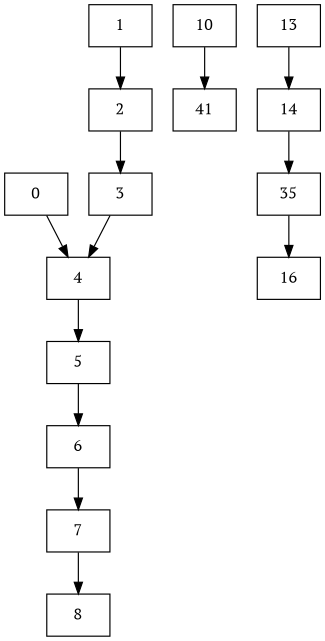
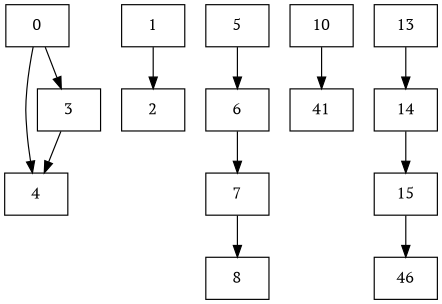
edge "2" -> "3": now "0" -> "3"
node "35": label "35" -> "15"
node "16": label "16" -> "46"
edge "4" -> "5": removed
